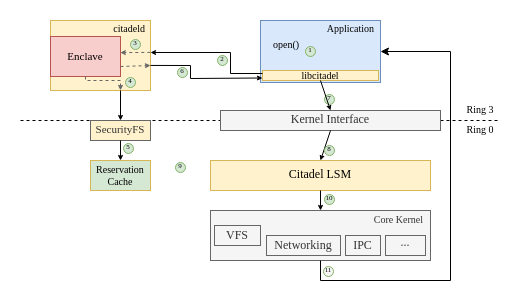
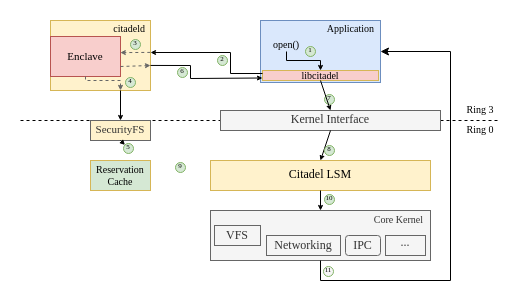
edge "open()" -> "libcitadel": added
node "libcitadel": fillcolor #fff2cc -> #f8cecc
edge "SecurityFS" -> "Reservation Cache": now "SecurityFS" -> "5"
node "IPC": shape rectangle -> rounded rectangle
